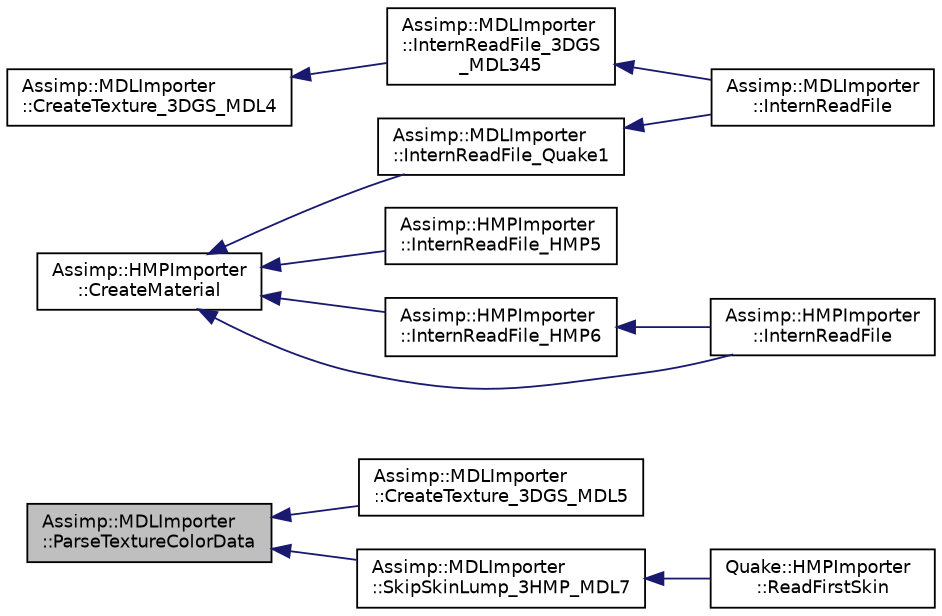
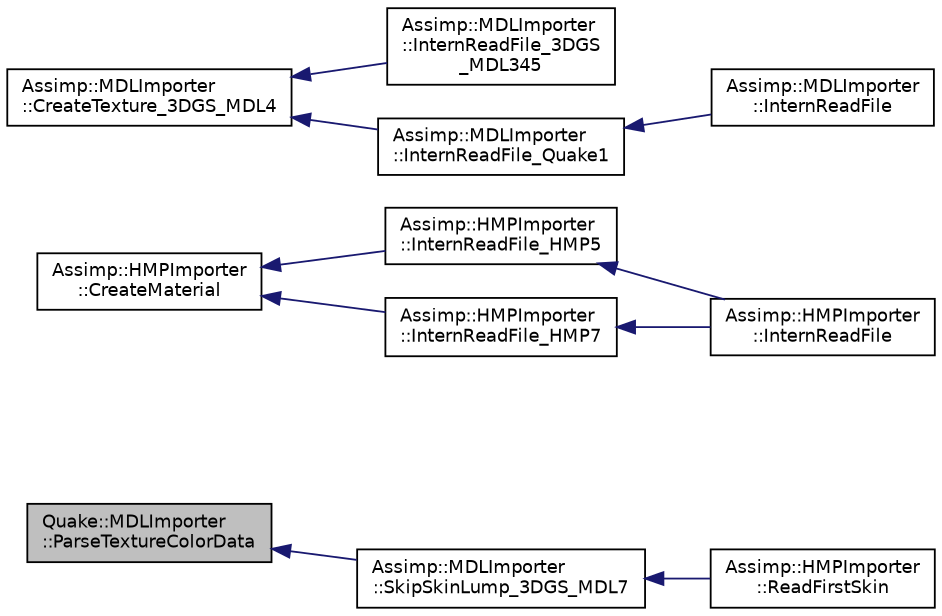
edge "Assimp::MDLImporter ::InternReadFile" -> "Assimp::MDLImporter ::InternReadFile_3DGS _MDL345": removed
edge "Assimp::MDLImporter ::InternReadFile_Quake1" -> "Assimp::HMPImporter ::CreateMaterial": now "Assimp::MDLImporter ::InternReadFile_Quake1" -> "Assimp::MDLImporter ::CreateTexture_3DGS_MDL4"
node "Assimp::HMPImporter ::InternReadFile_HMP6": label "Assimp::HMPImporter ::InternReadFile_HMP6" -> "Assimp::HMPImporter ::InternReadFile_HMP7"
edge "Assimp::HMPImporter ::InternReadFile" -> "Assimp::HMPImporter ::CreateMaterial": now "Assimp::HMPImporter ::InternReadFile" -> "Assimp::HMPImporter ::InternReadFile_HMP5"
node "Assimp::MDLImporter ::CreateTexture_3DGS_MDL5": removed
node "Assimp::MDLImporter ::ParseTextureColorData": label "Assimp::MDLImporter ::ParseTextureColorData" -> "Quake::MDLImporter ::ParseTextureColorData"
node "Assimp::MDLImporter ::SkipSkinLump_3HMP_MDL7": label "Assimp::MDLImporter ::SkipSkinLump_3HMP_MDL7" -> "Assimp::MDLImporter ::SkipSkinLump_3DGS_MDL7"
node "Quake::HMPImporter ::ReadFirstSkin": label "Quake::HMPImporter ::ReadFirstSkin" -> "Assimp::HMPImporter ::ReadFirstSkin"
